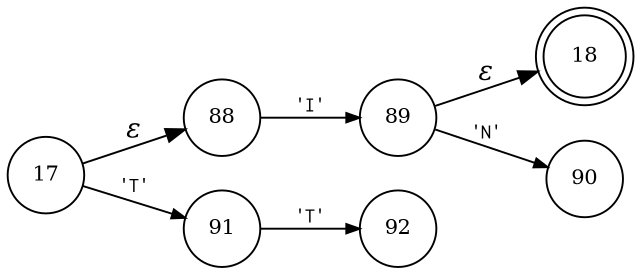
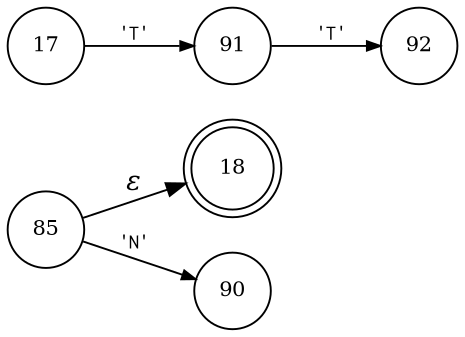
node "88": removed
node "89": label "89" -> "85"
